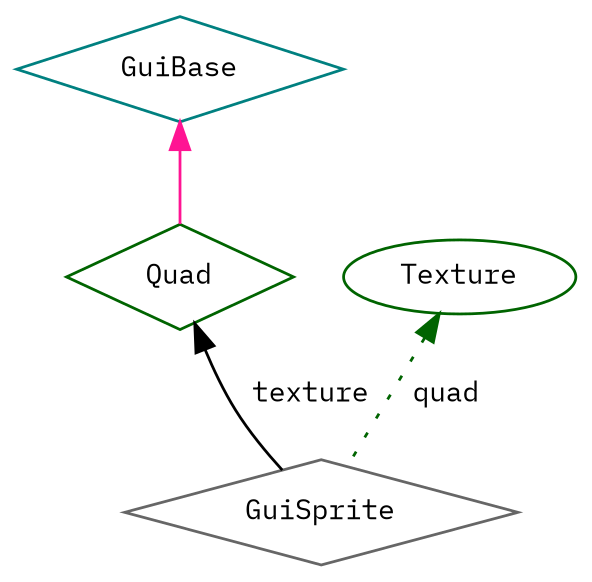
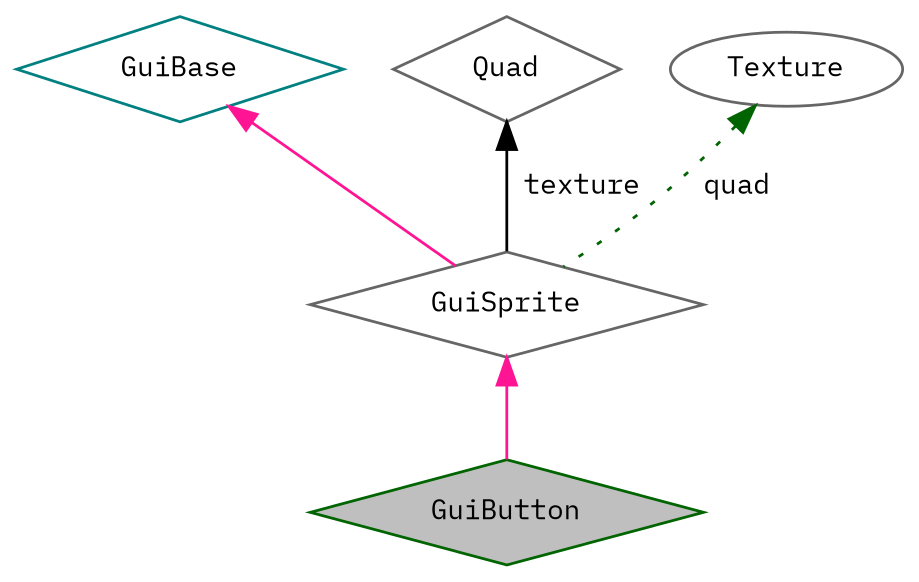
edge "Quad" -> "GuiBase": now "GuiSprite" -> "GuiBase"
node "Quad": color darkgreen -> gray40
node "Texture": color darkgreen -> gray40
node "GuiButton": added
